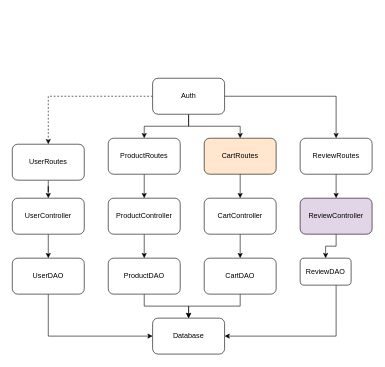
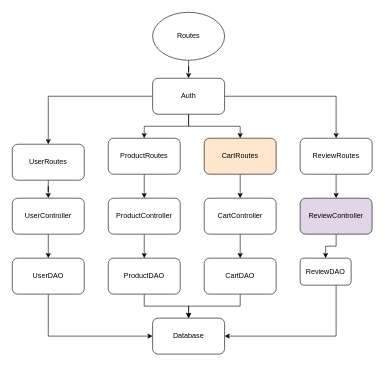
node "Routes": added
edge "Routes" -> "Auth": added
edge "Auth" -> "UserRoutes": style dashed -> solid
